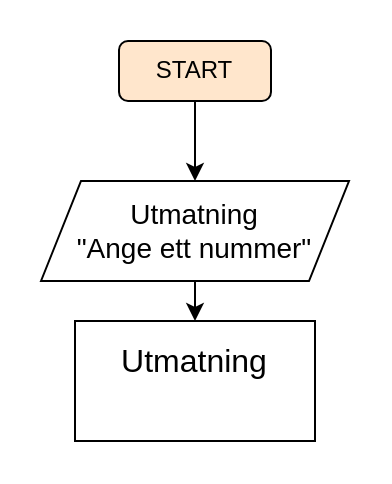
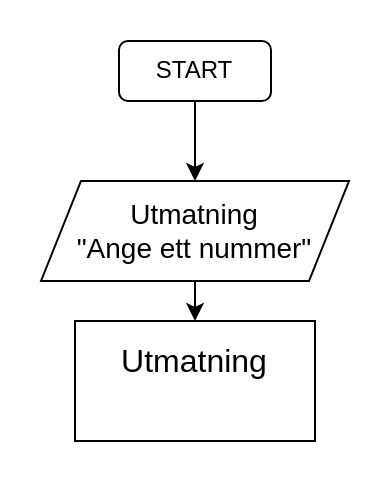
node "START": fillcolor #ffe6cc -> #ffffff
